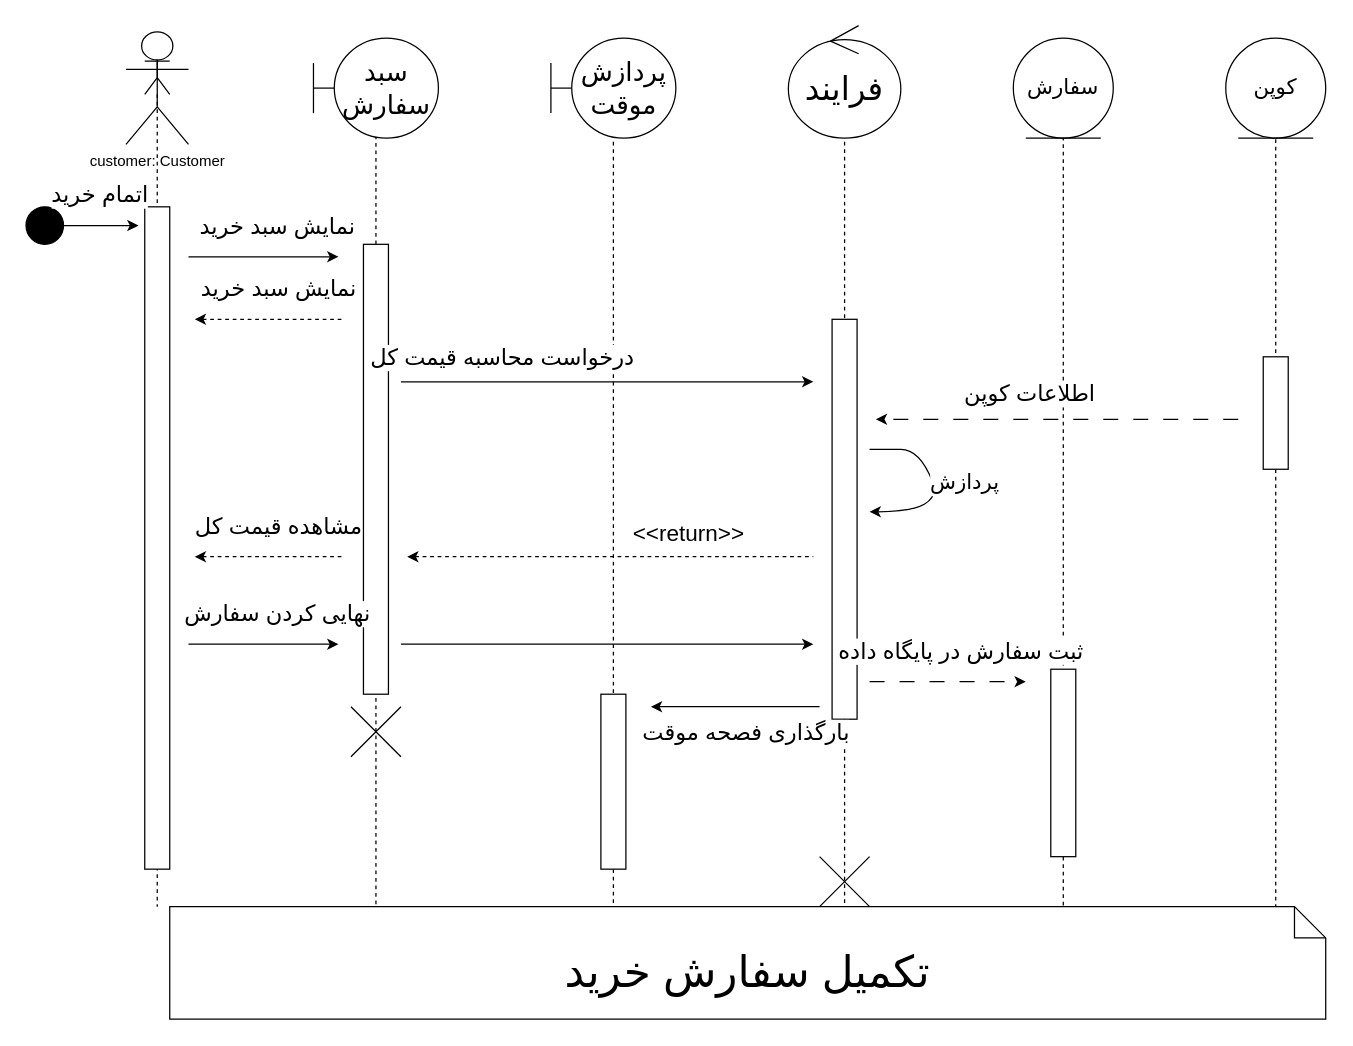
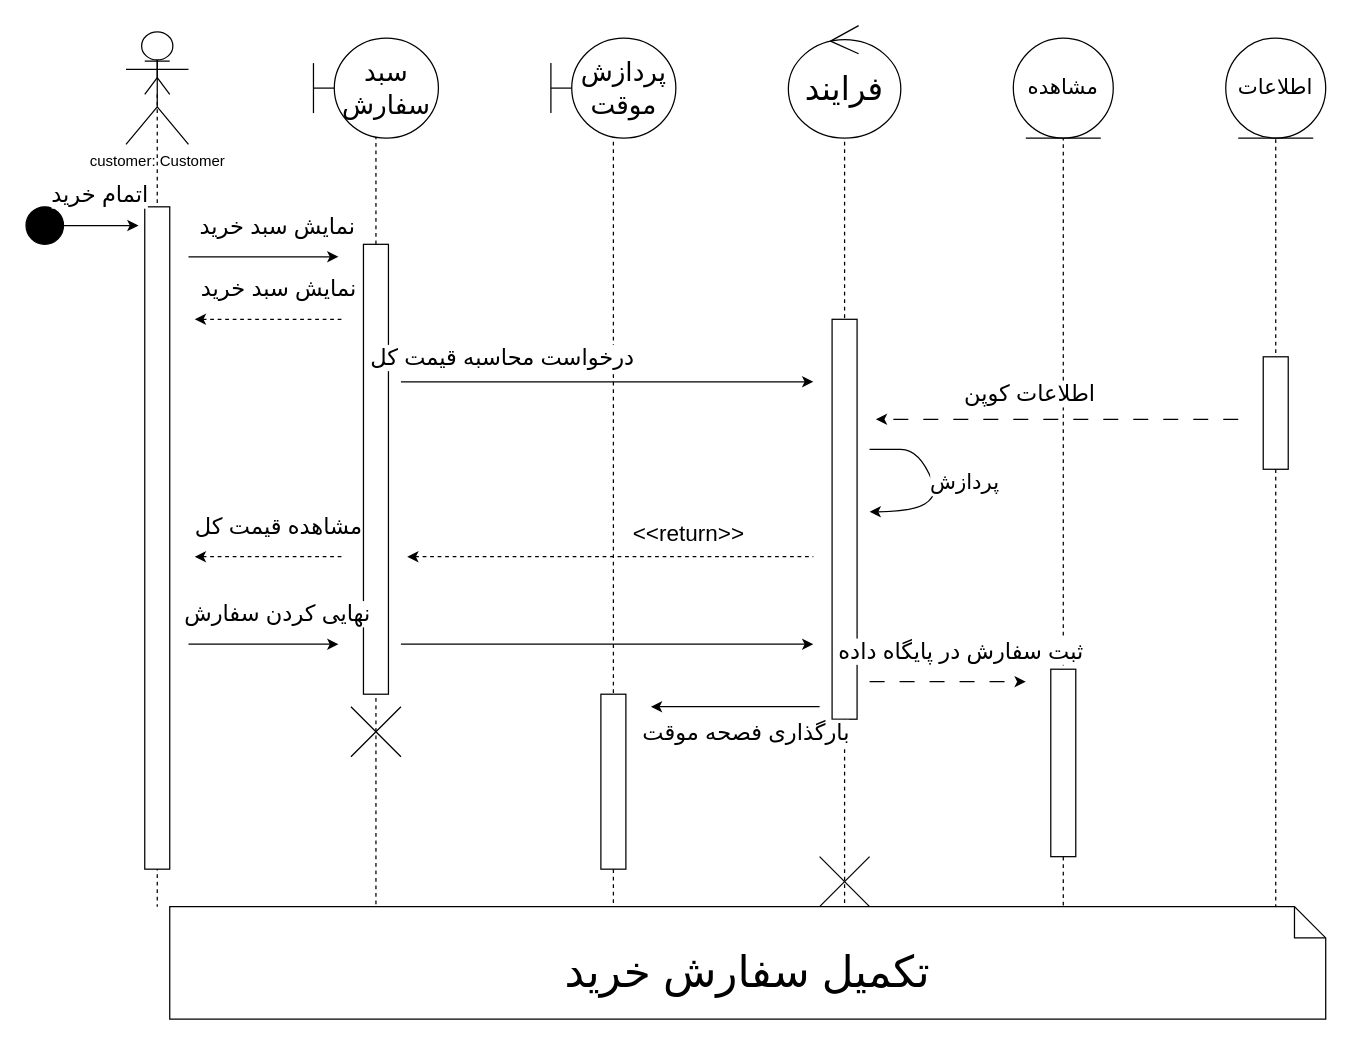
node "سفارش": label "سفارش" -> "مشاهده"
node "کوپن": label "کوپن" -> "اطلاعات"
